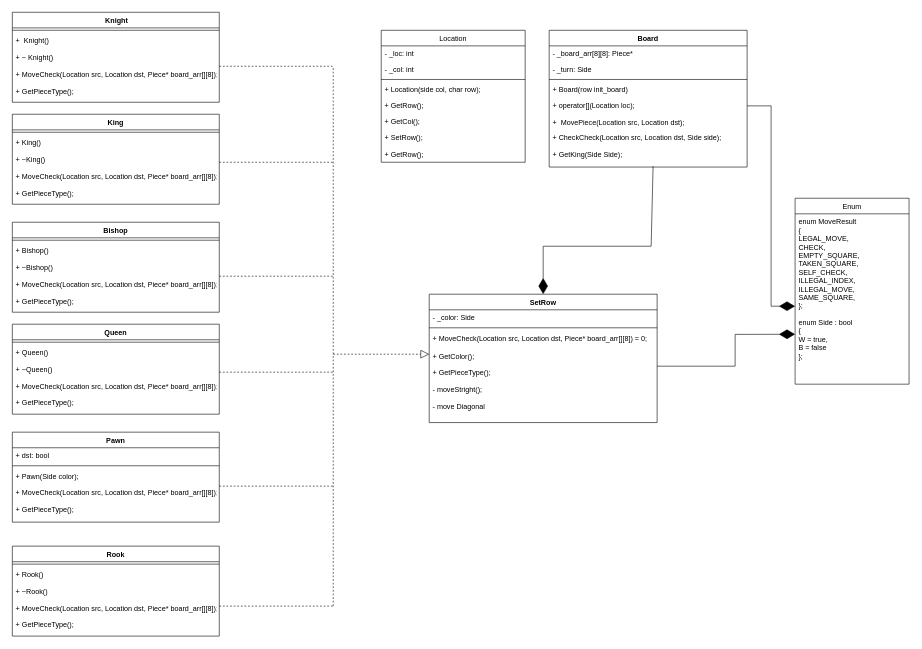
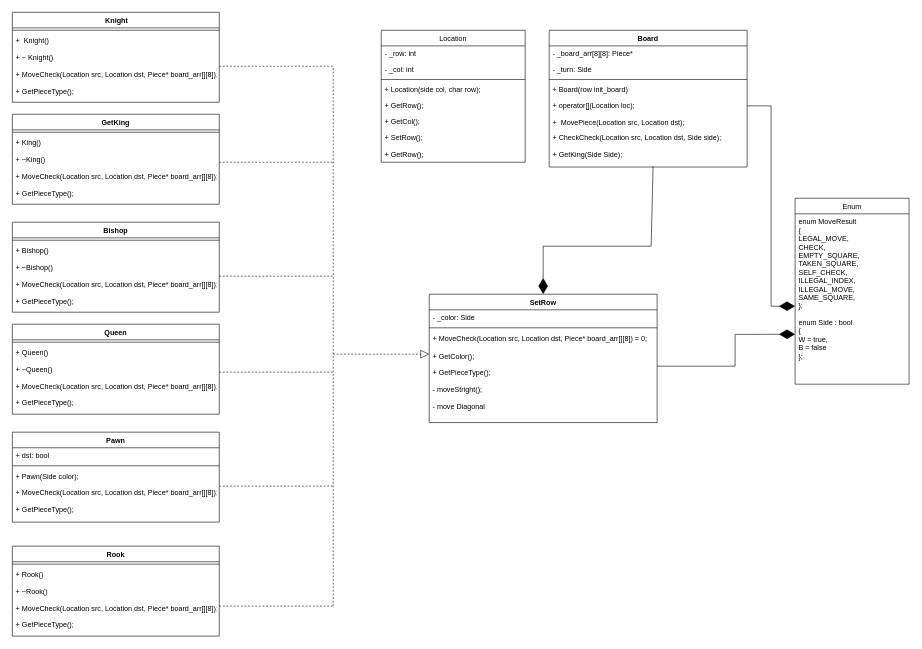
node "- _loc: int": label "- _loc: int" -> "- _row: int"
node "King": label "King" -> "GetKing"
